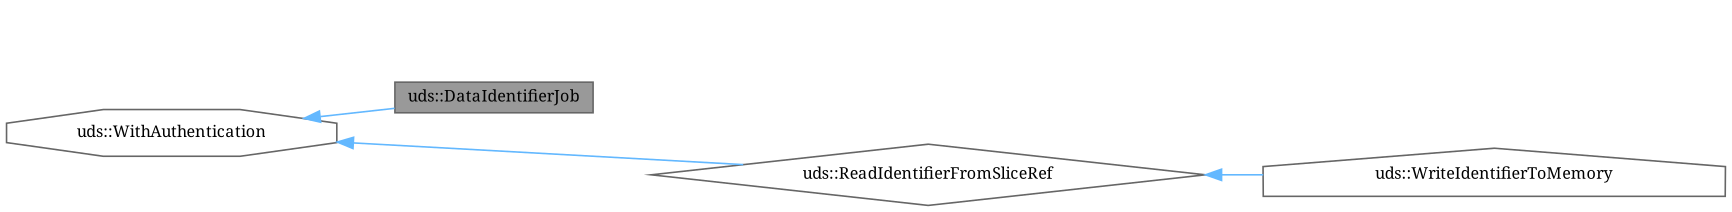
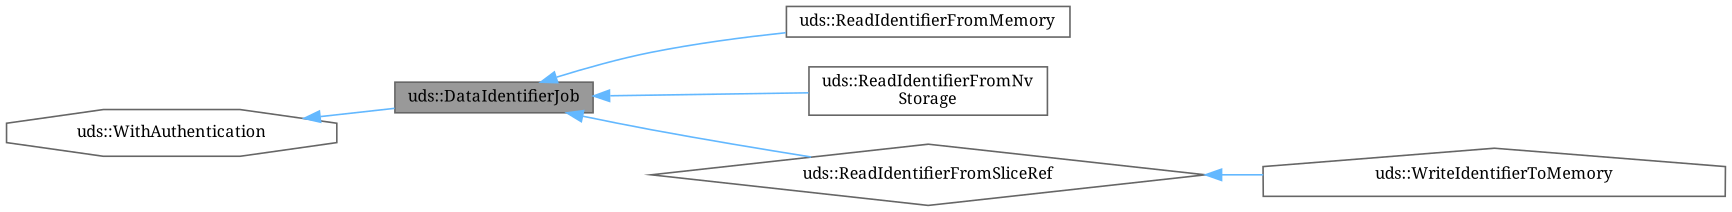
node "uds::ReadIdentifierFromMemory": added
node "uds::ReadIdentifierFromNv Storage": added
edge "uds::ReadIdentifierFromSliceRef" -> "uds::WithAuthentication": now "uds::ReadIdentifierFromSliceRef" -> "uds::DataIdentifierJob"
